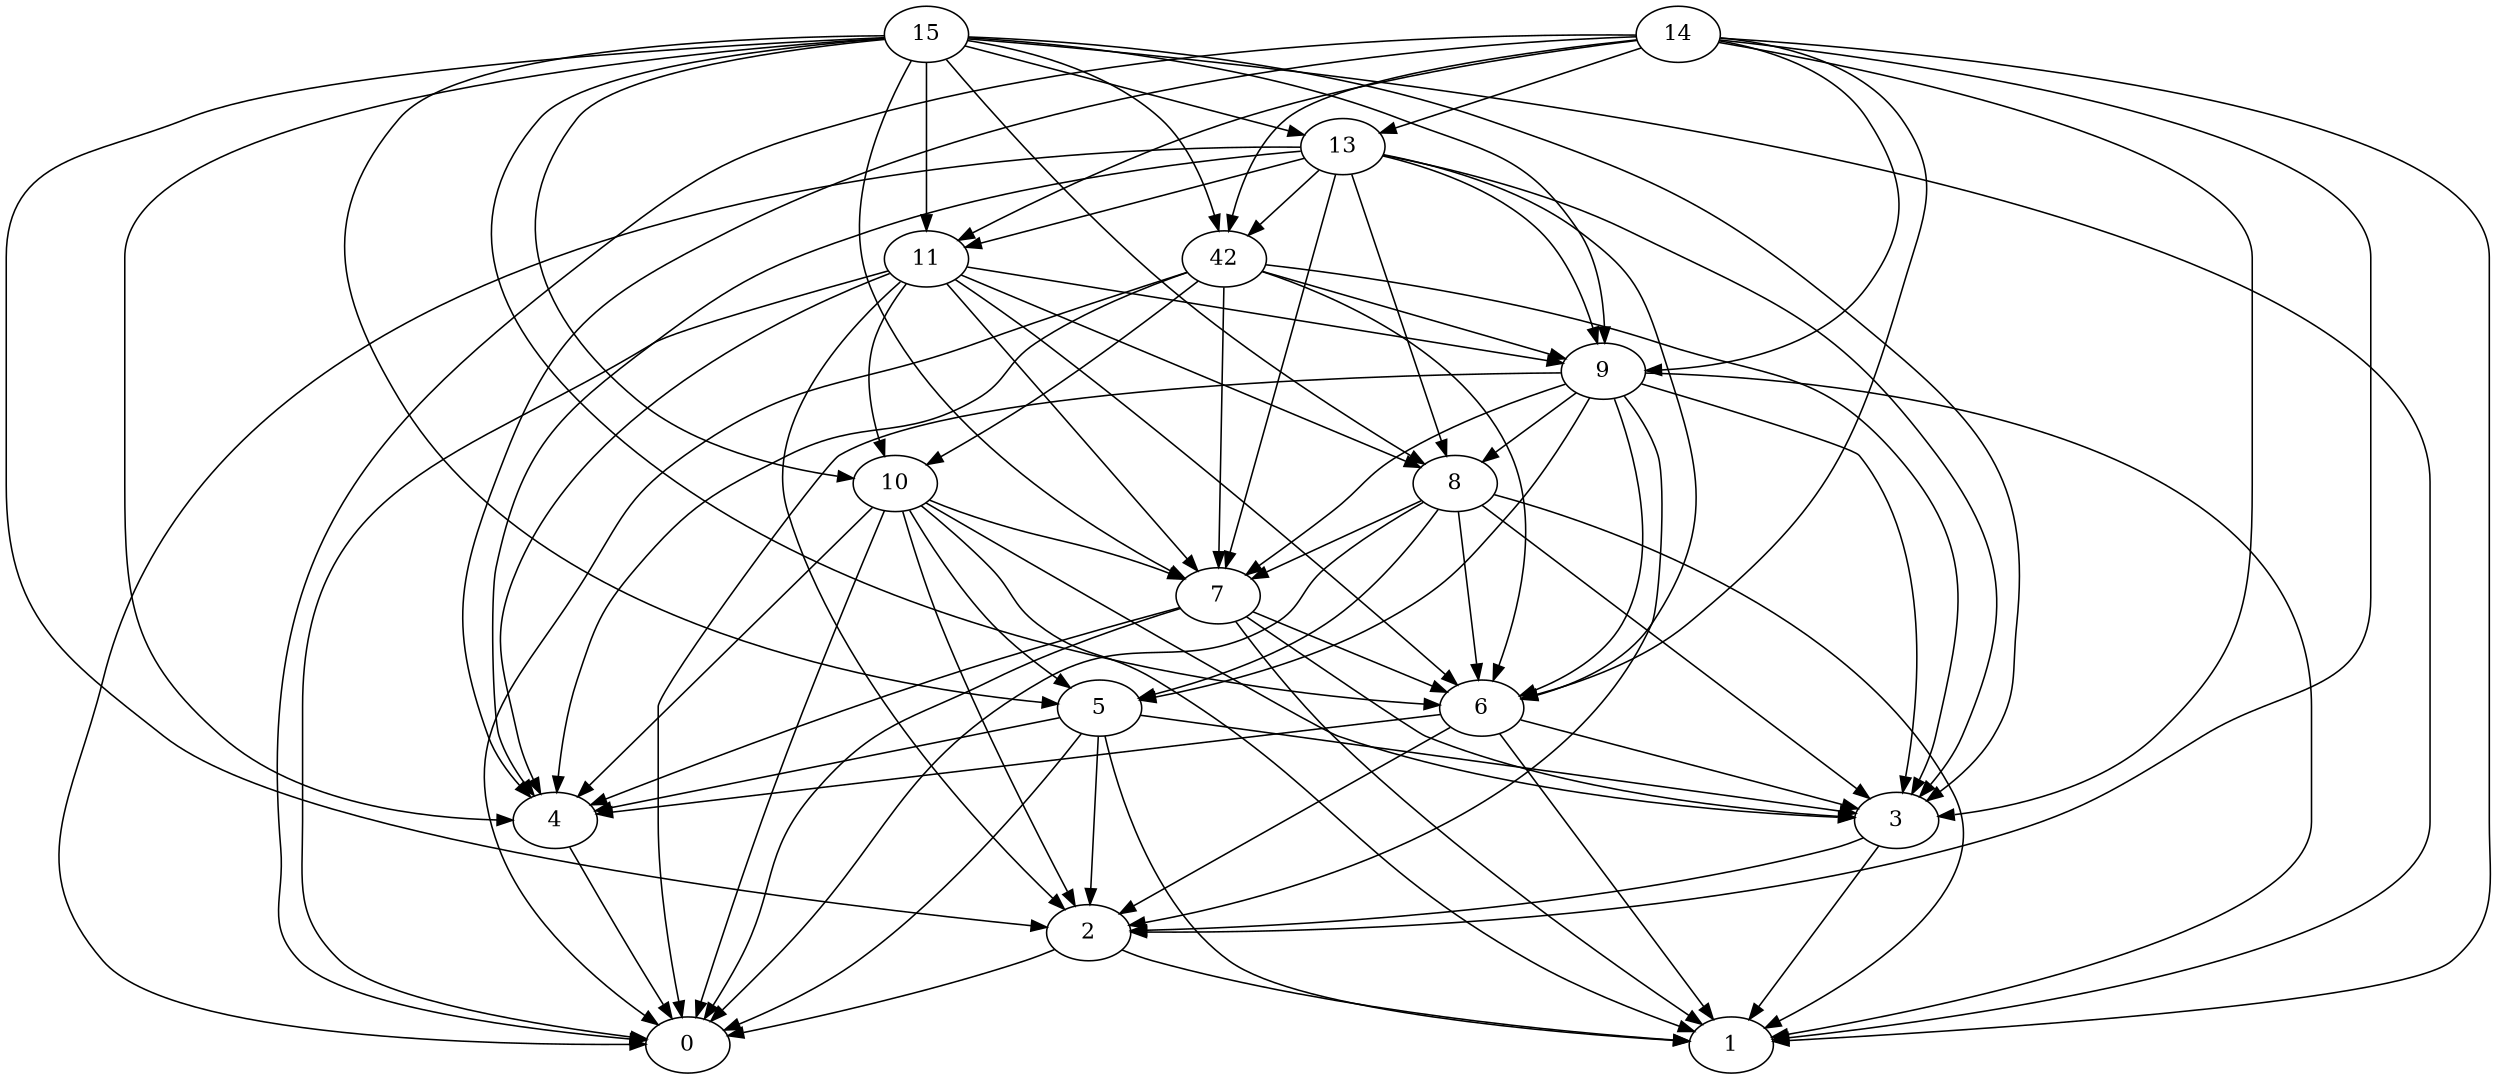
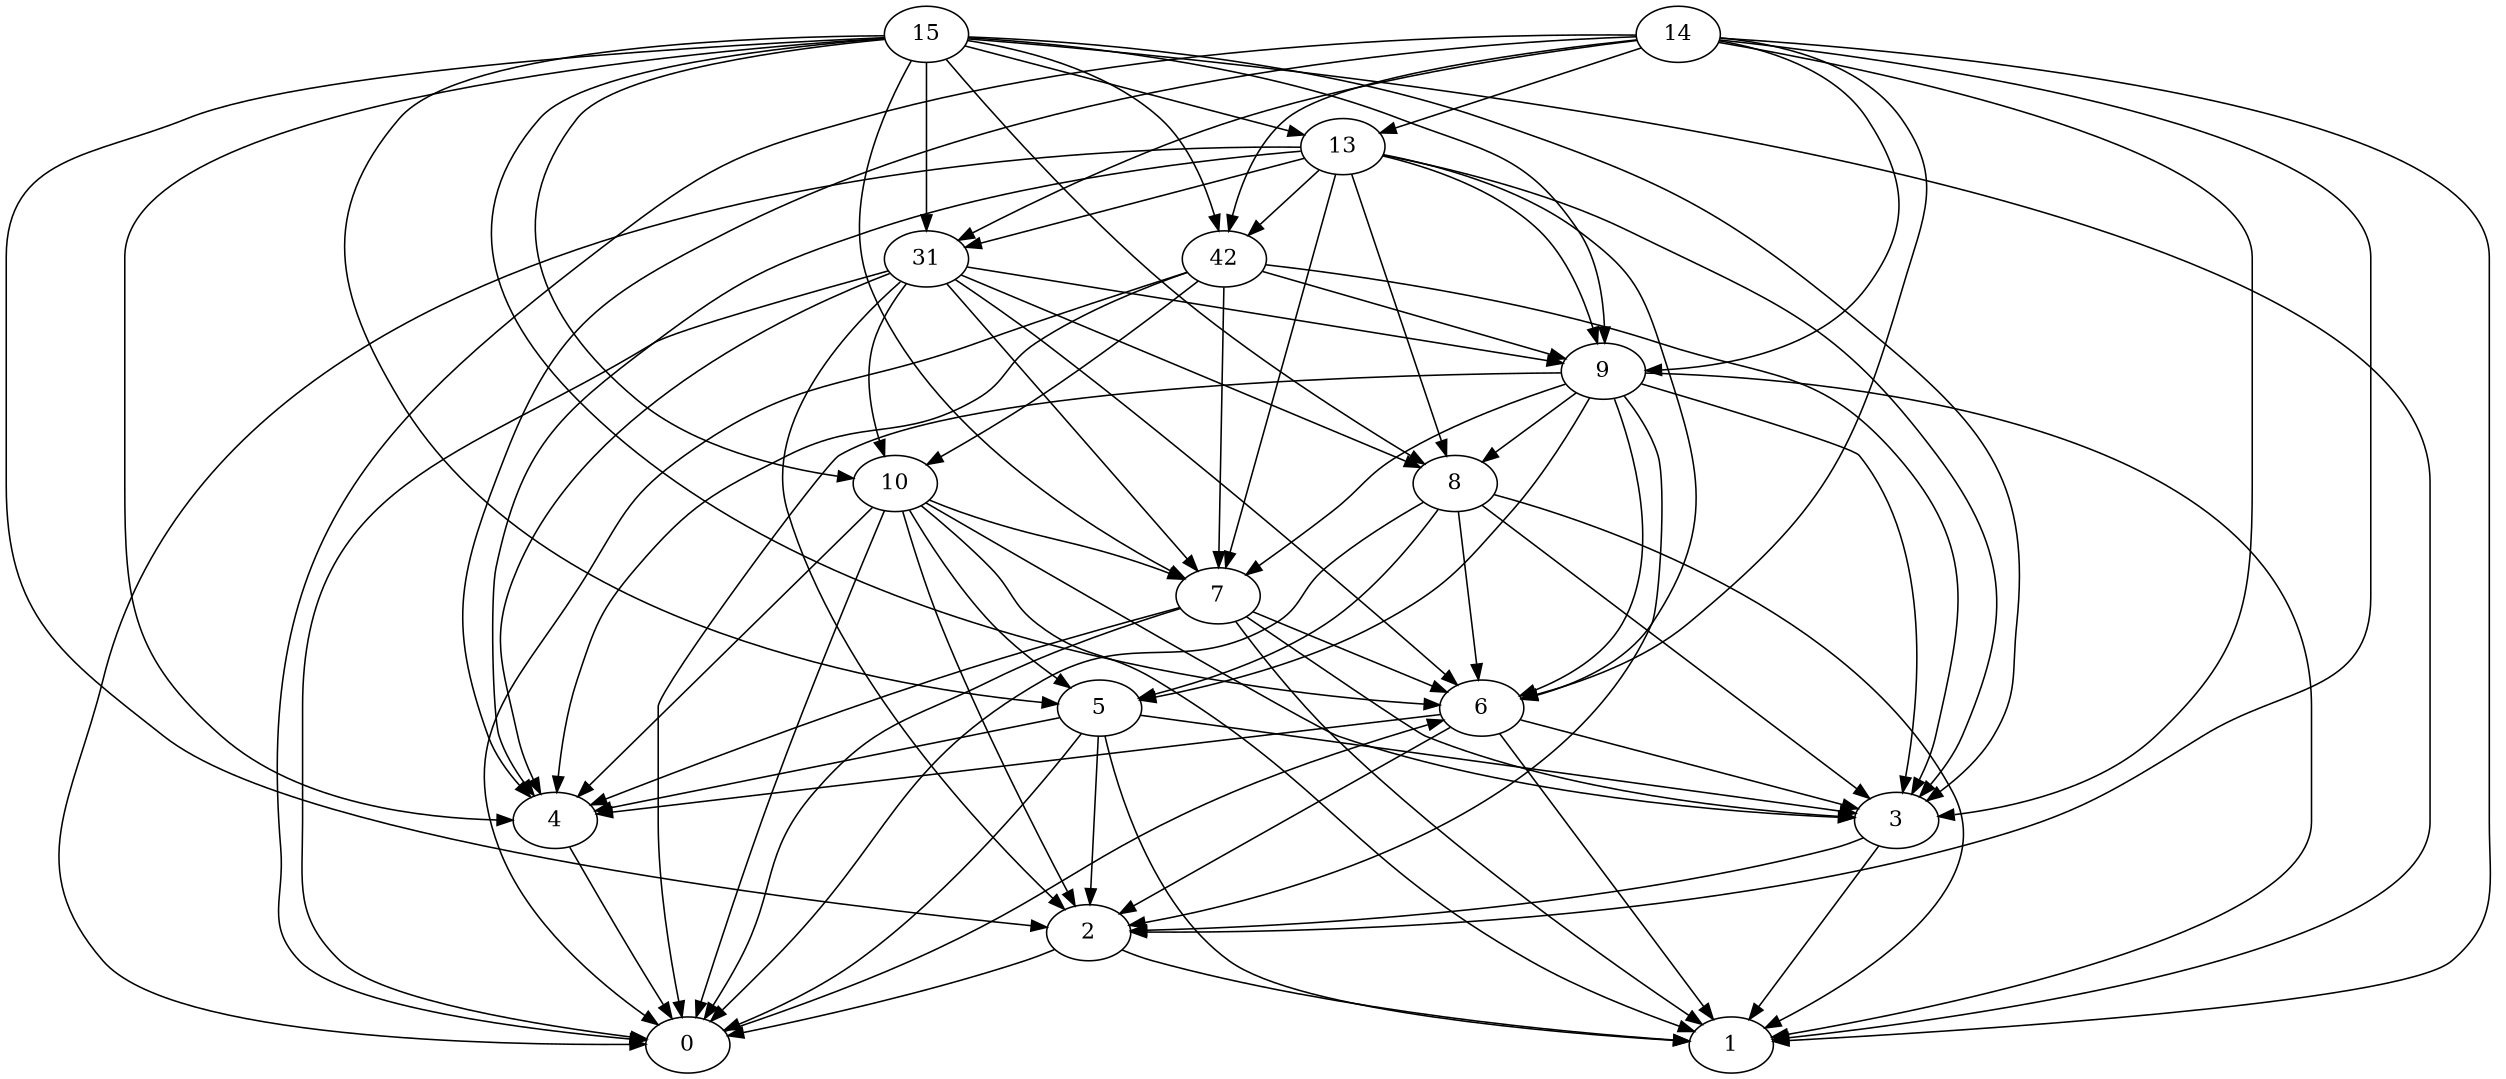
node "11": label "11" -> "31"
edge "42" -> "6": now "0" -> "6"
edge "8" -> "7": removed
